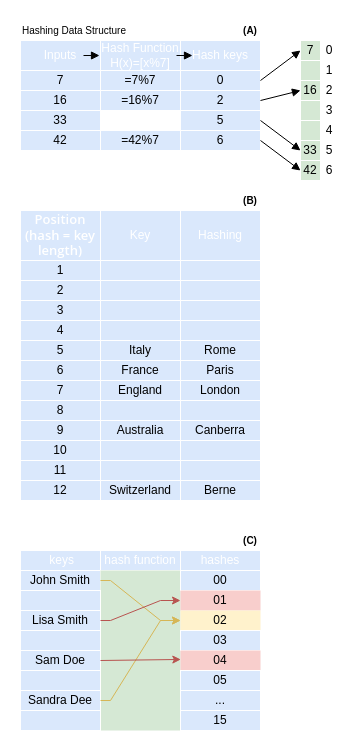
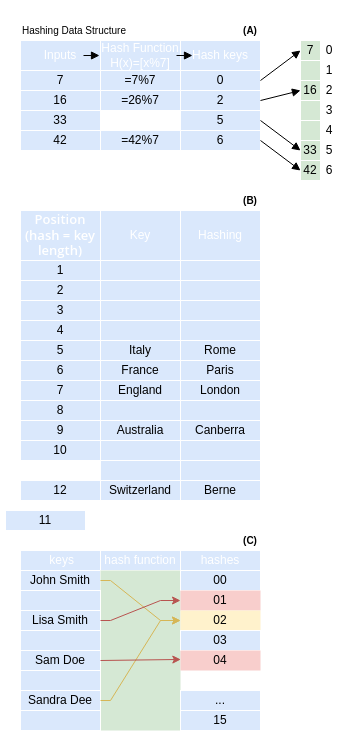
node "=16%7": label "=16%7" -> "=26%7"
node "11": moved (61, 471) -> (46, 521)
node "05": removed
